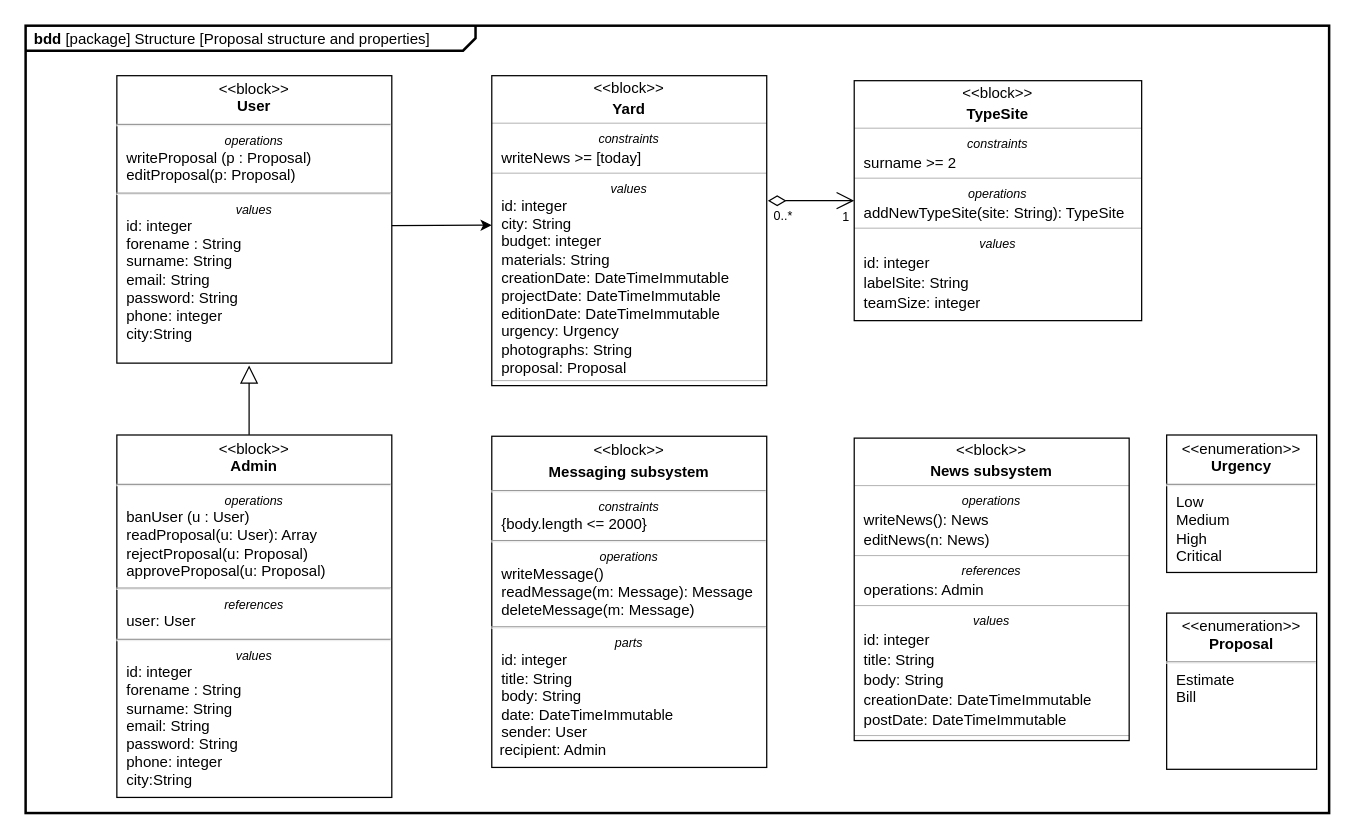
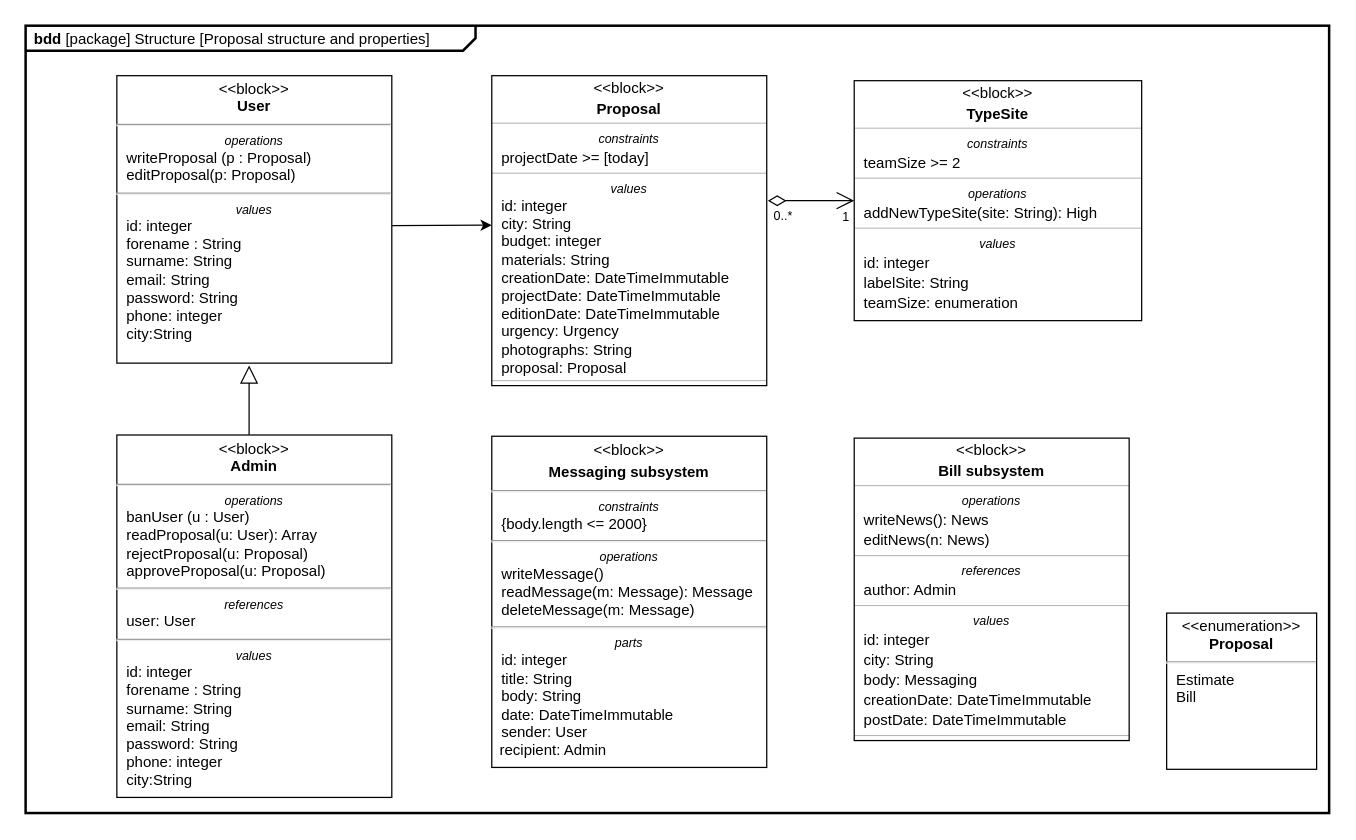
node "Yard": label "Yard" -> "Proposal"
node "writeNews >= [today]": label "writeNews >= [today]" -> "projectDate >= [today]"
node "surname >= 2": label "surname >= 2" -> "teamSize >= 2"
node "addNewTypeSite(site: String): TypeSite": label "addNewTypeSite(site: String): TypeSite" -> "addNewTypeSite(site: String): High"
node "teamSize: integer": label "teamSize: integer" -> "teamSize: enumeration"
node "News subsystem": label "News subsystem" -> "Bill subsystem"
node "<<enumeration>> Urgency Low Medium High Critical": removed
node "operations: Admin": label "operations: Admin" -> "author: Admin"
node "title: String": label "title: String" -> "city: String"
node "body: String": label "body: String" -> "body: Messaging"
